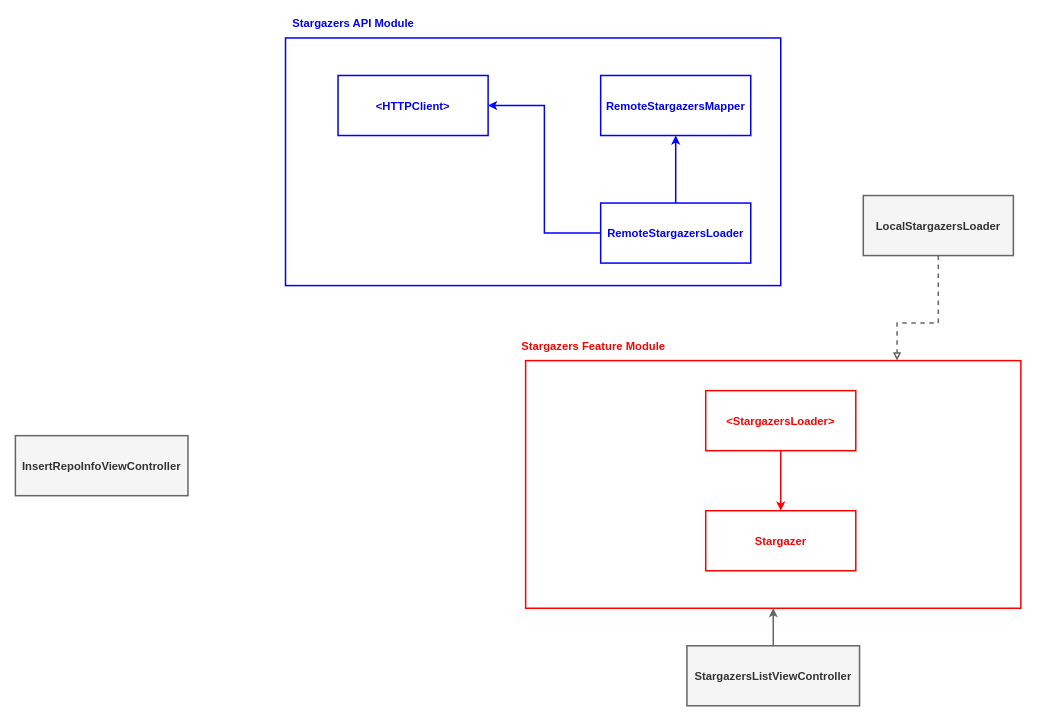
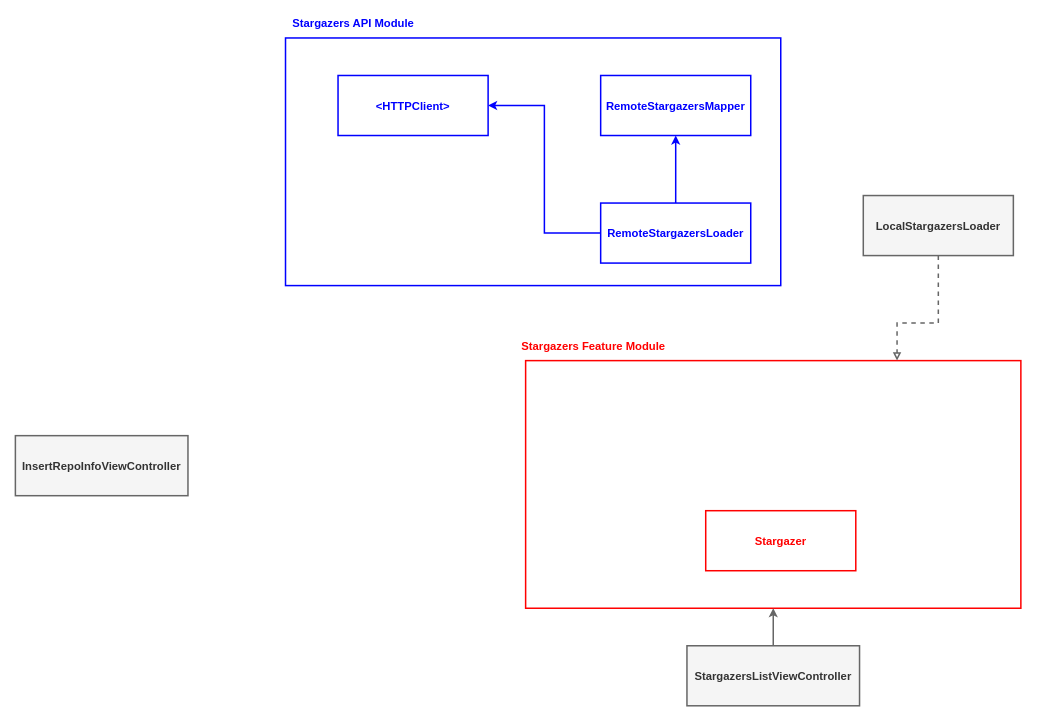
node "<StargazersLoader>": removed
edge "<StargazersLoader>" -> "Stargazer": removed
